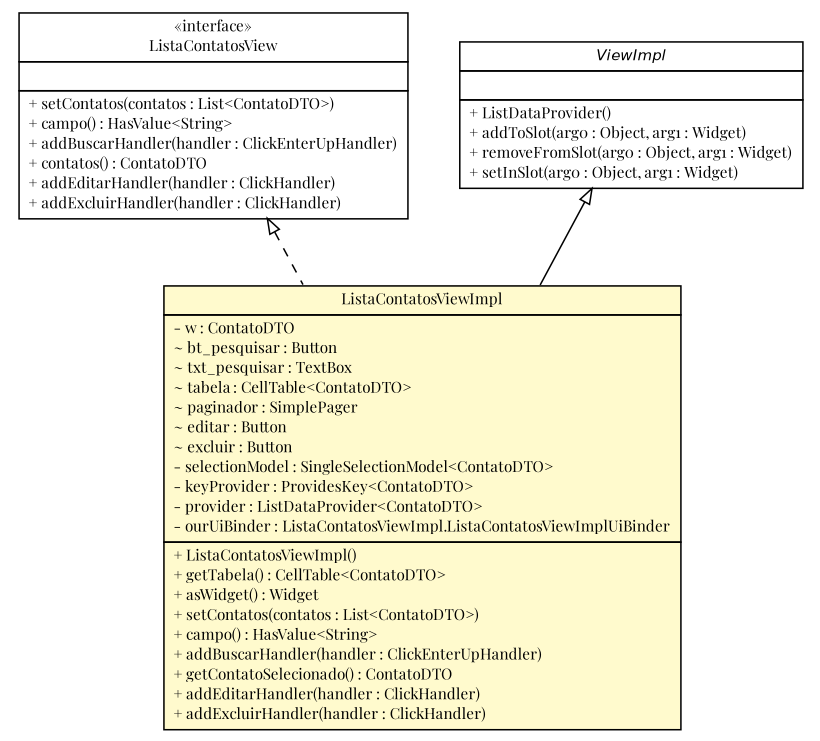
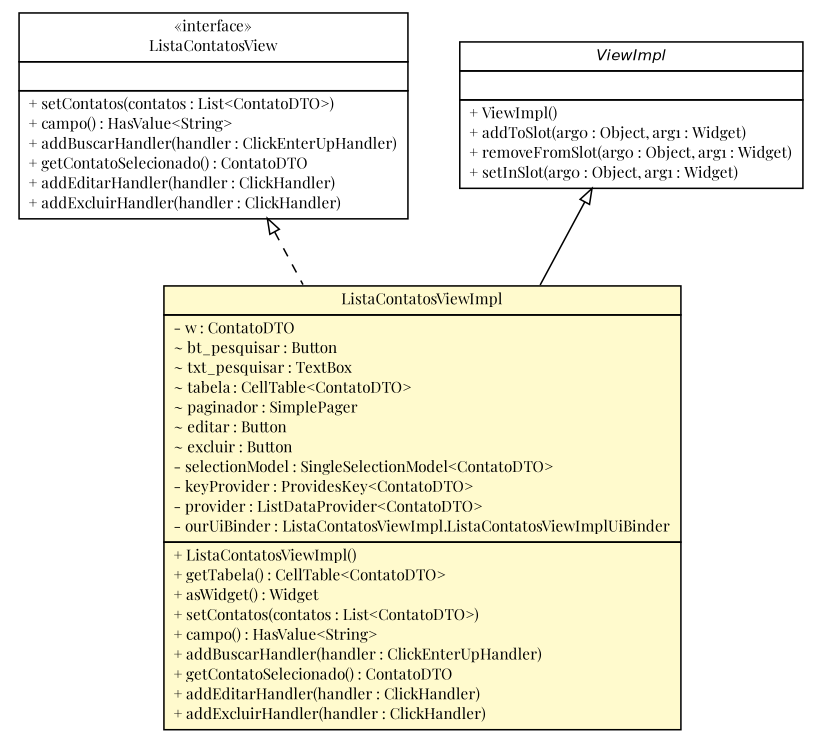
node "ViewImpl": text "+ ListDataProvider()" -> "+ ViewImpl()"
node "ListaContatosView": text "+ contatos() : ContatoDTO" -> "+ getContatoSelecionado() : ContatoDTO"
